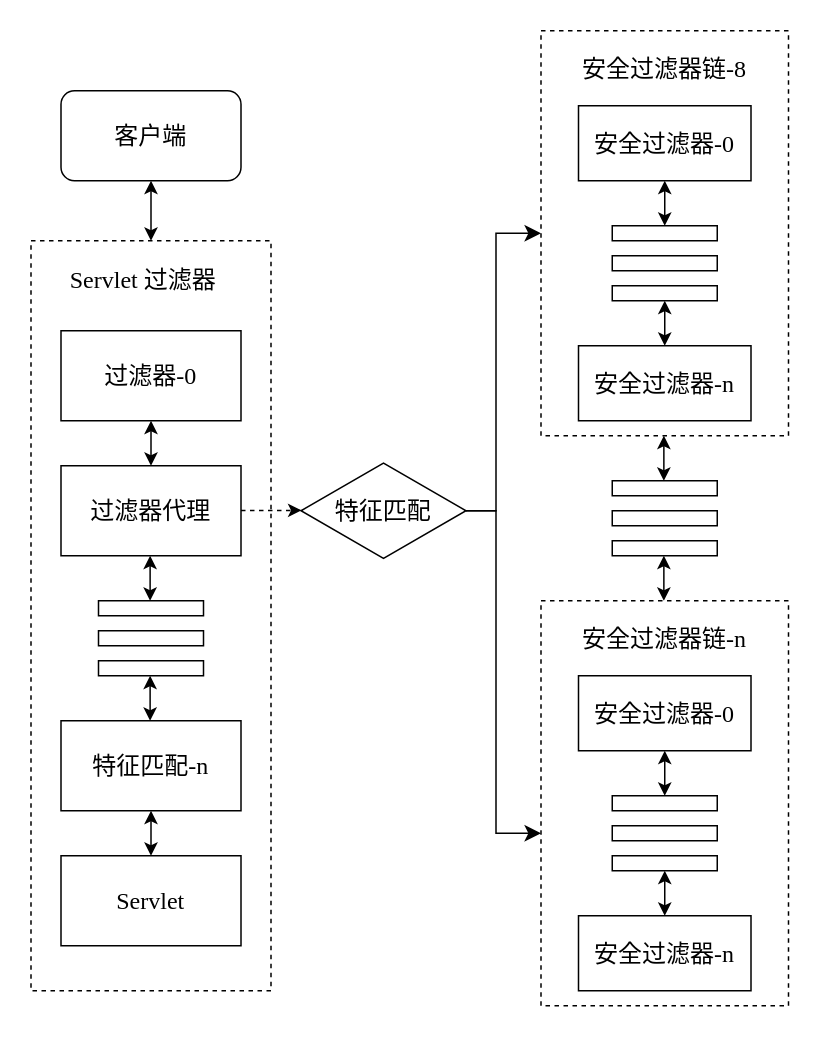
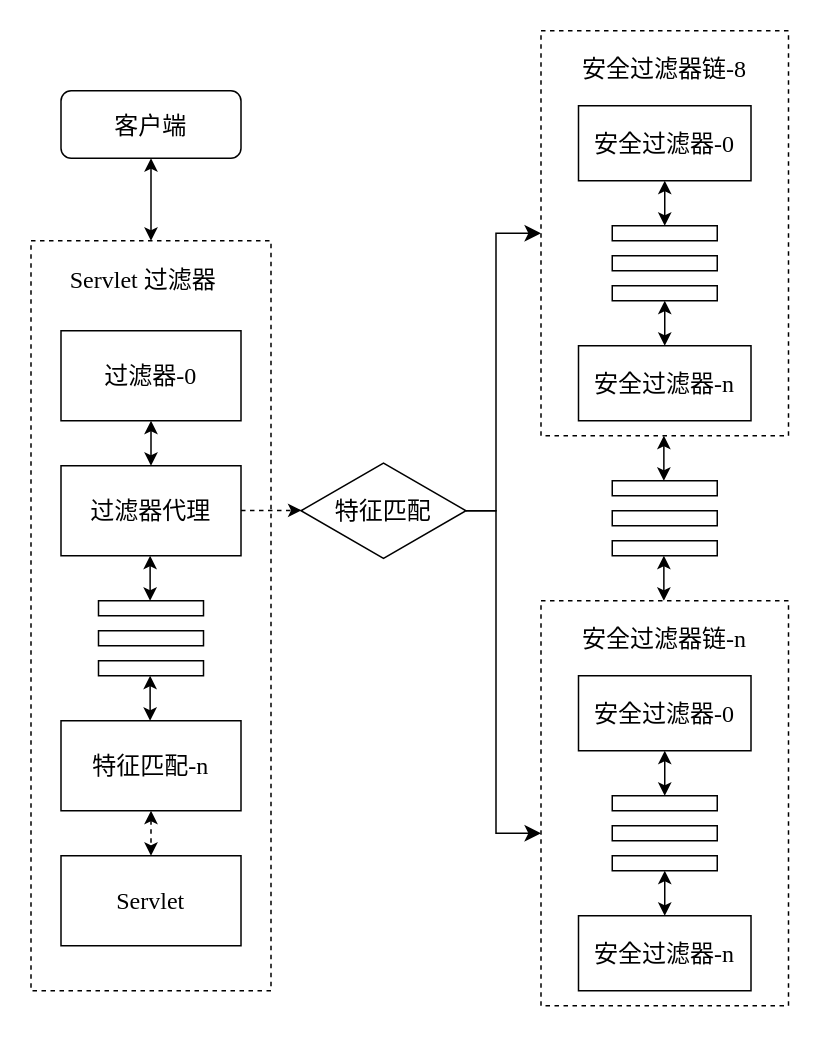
node "客户端": size 180x90 -> 180x68
edge "特征匹配-n" -- "Servlet": style solid -> dashed
